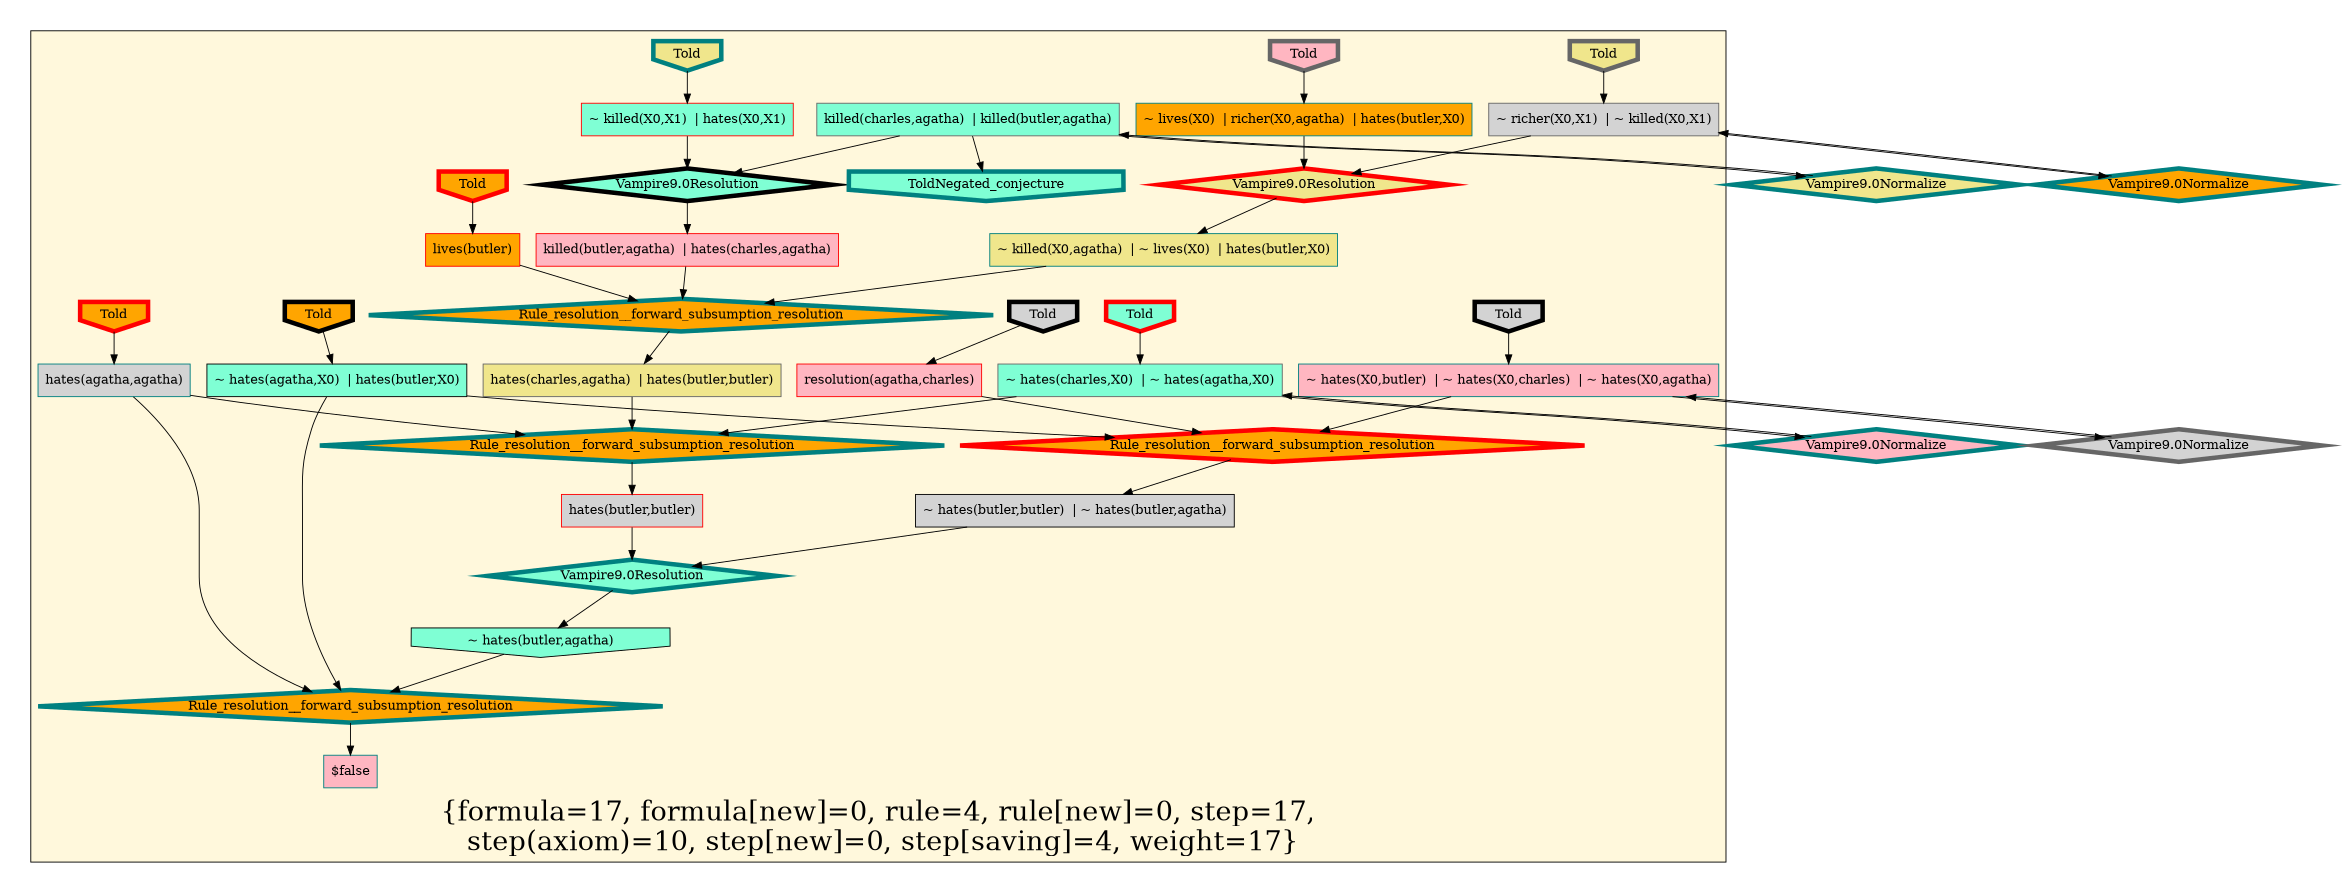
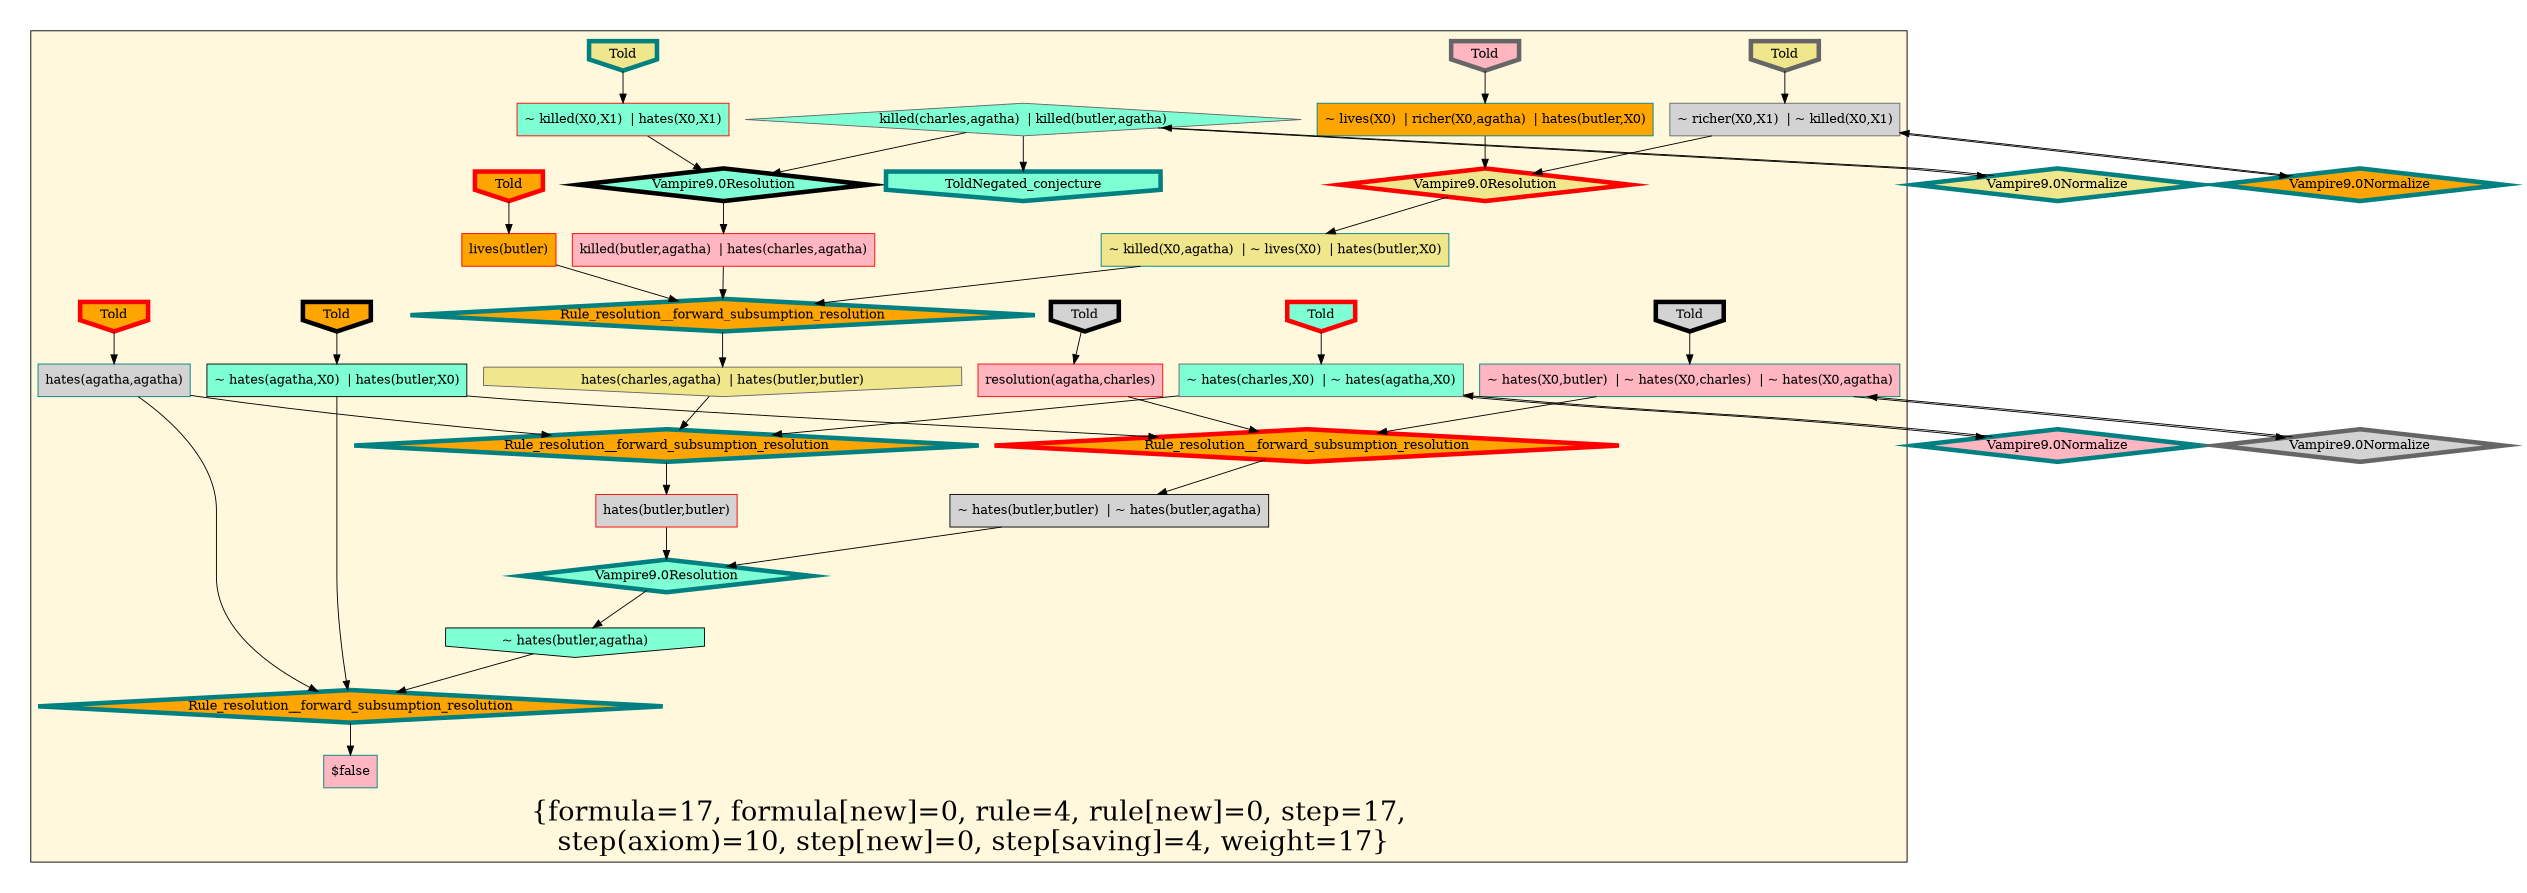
node "killed(charles,agatha)  | killed(butler,agatha)": shape box -> diamond
node "hates(charles,agatha)  | hates(butler,butler)": shape box -> invhouse
